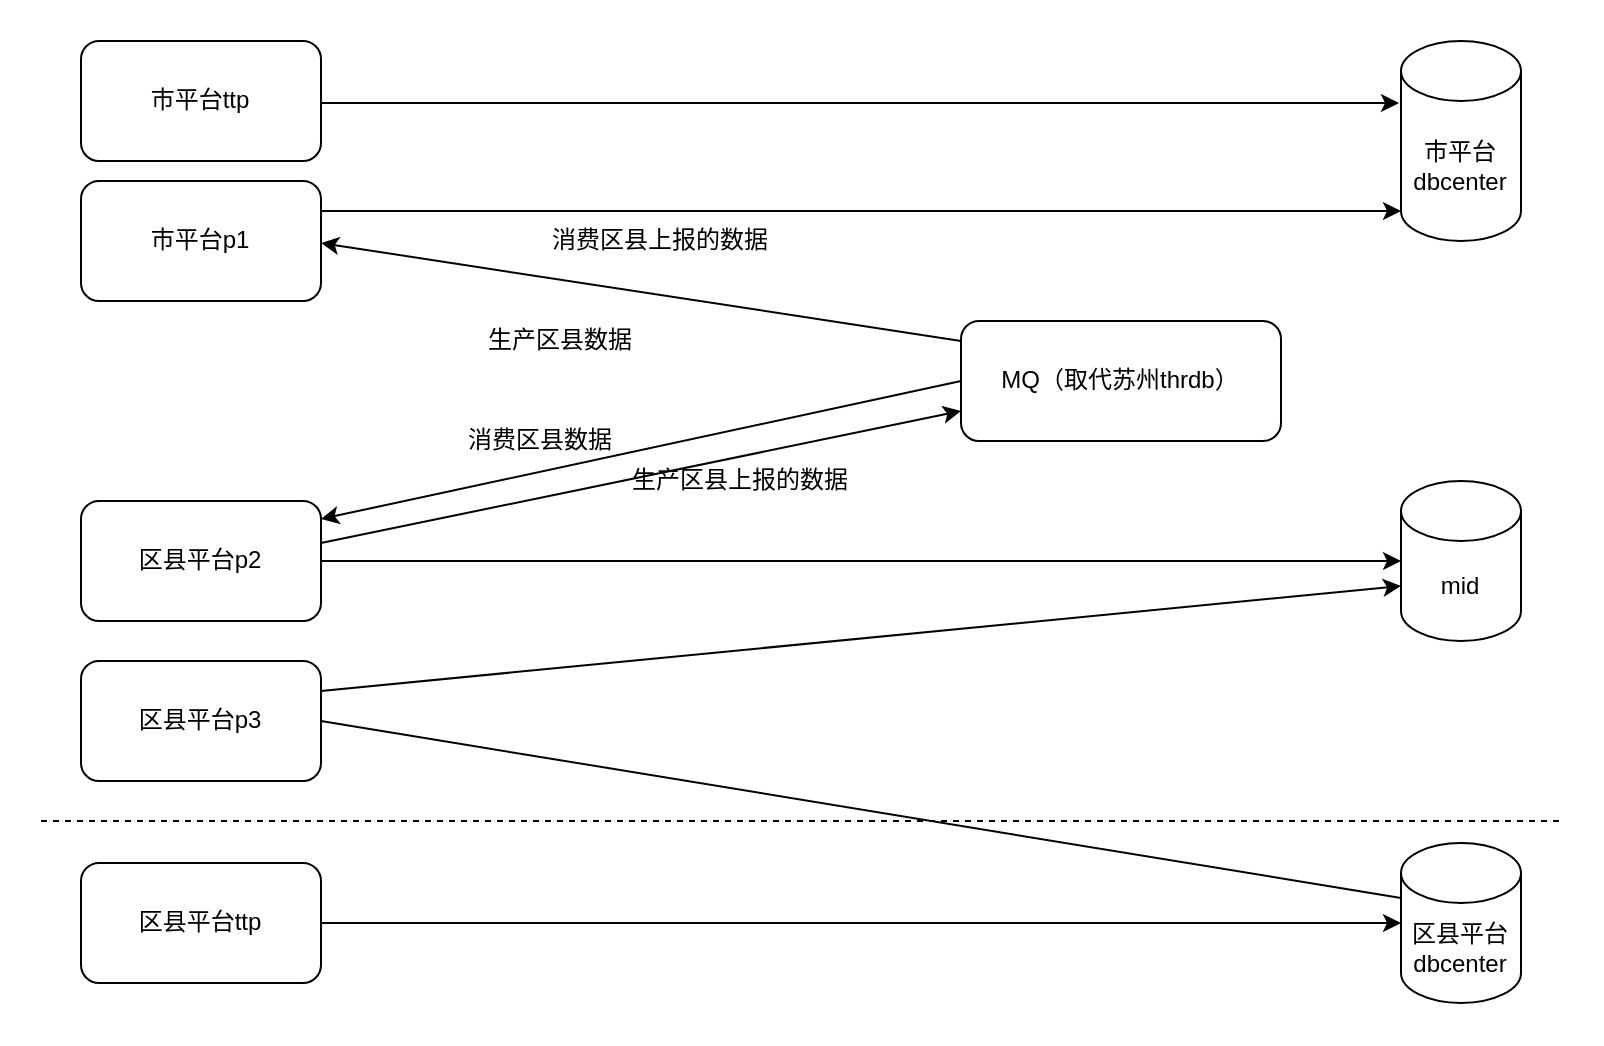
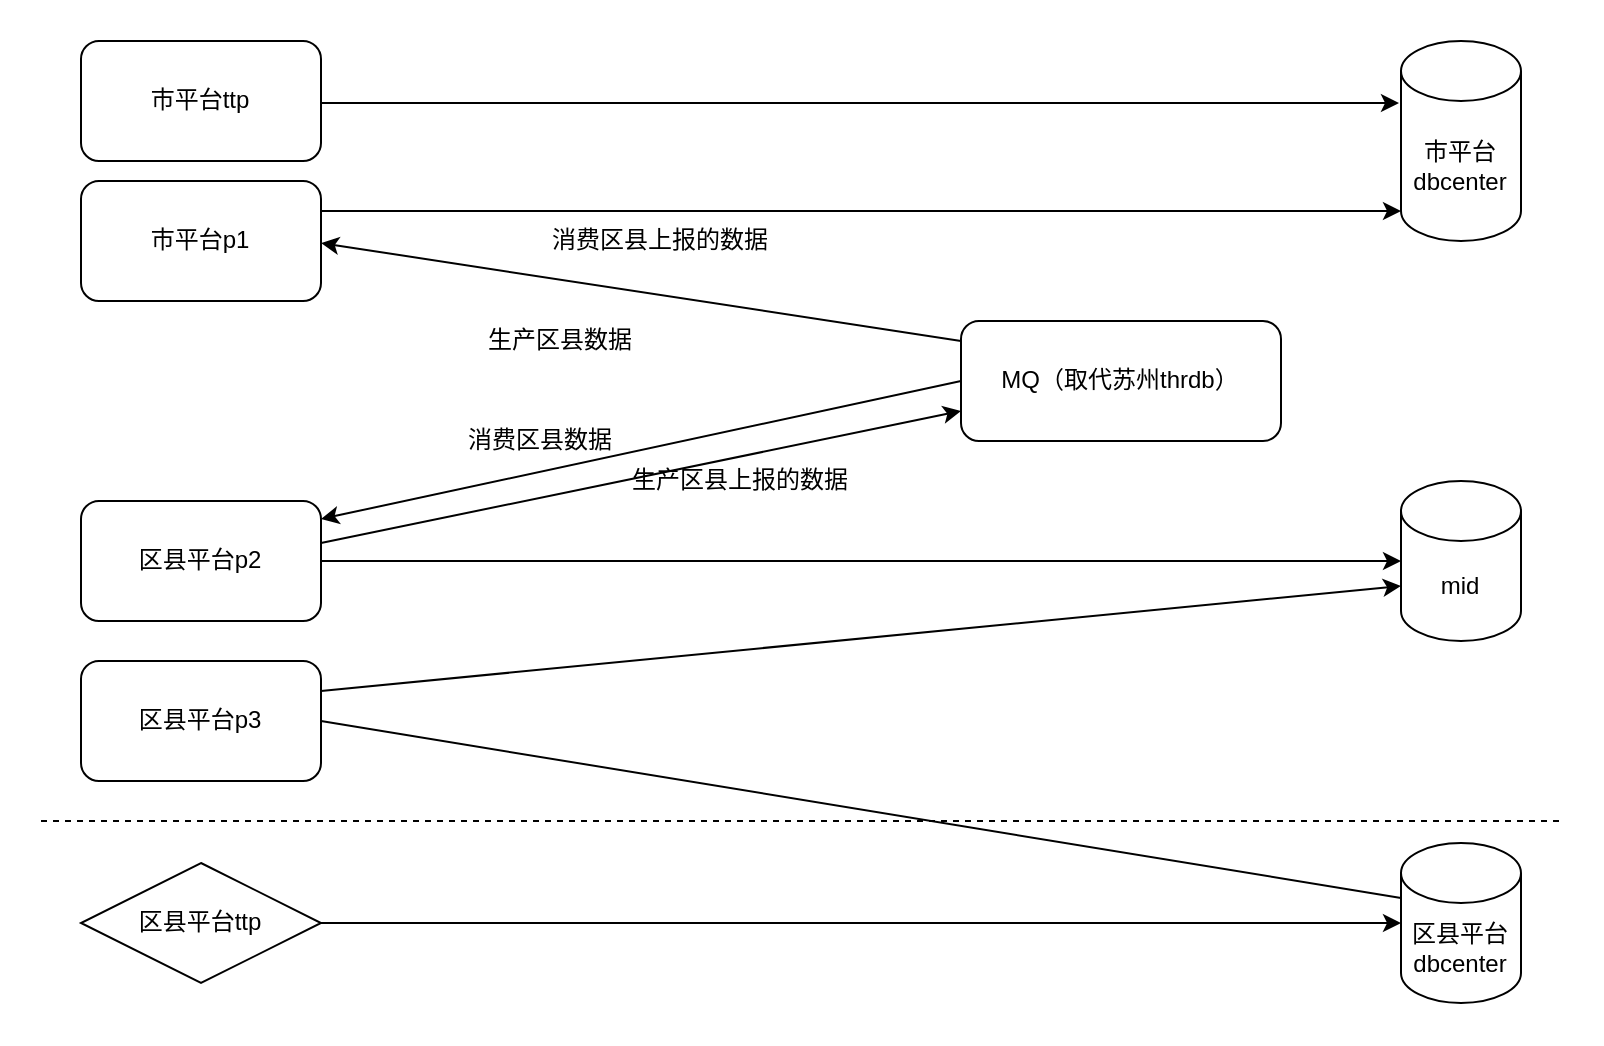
node "区县平台ttp": shape rounded rectangle -> diamond
